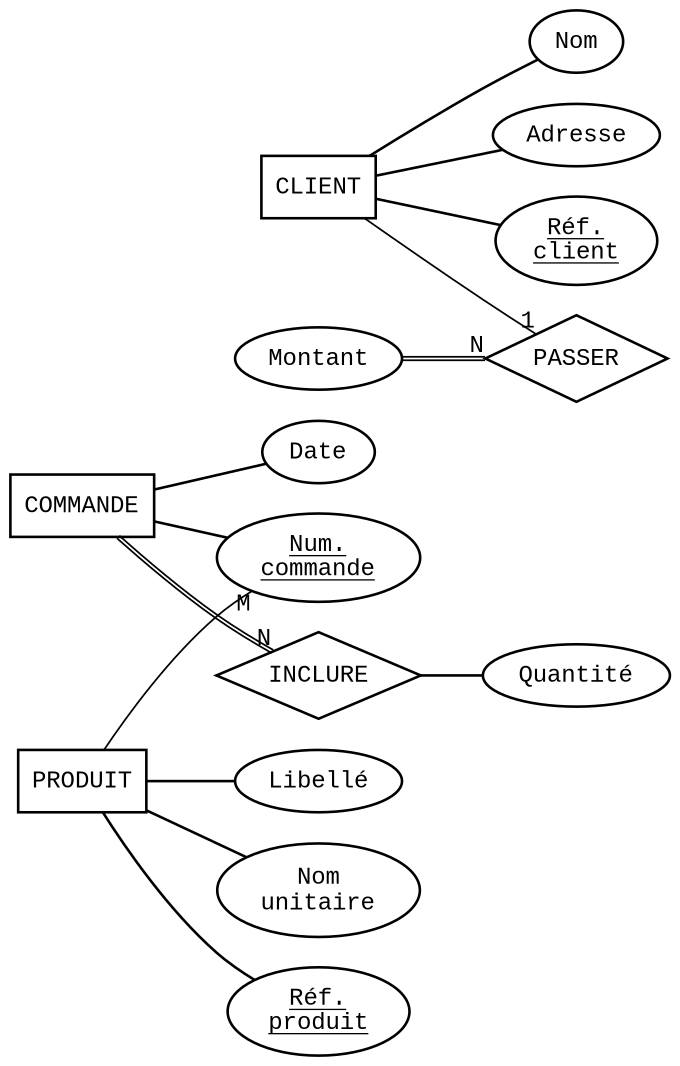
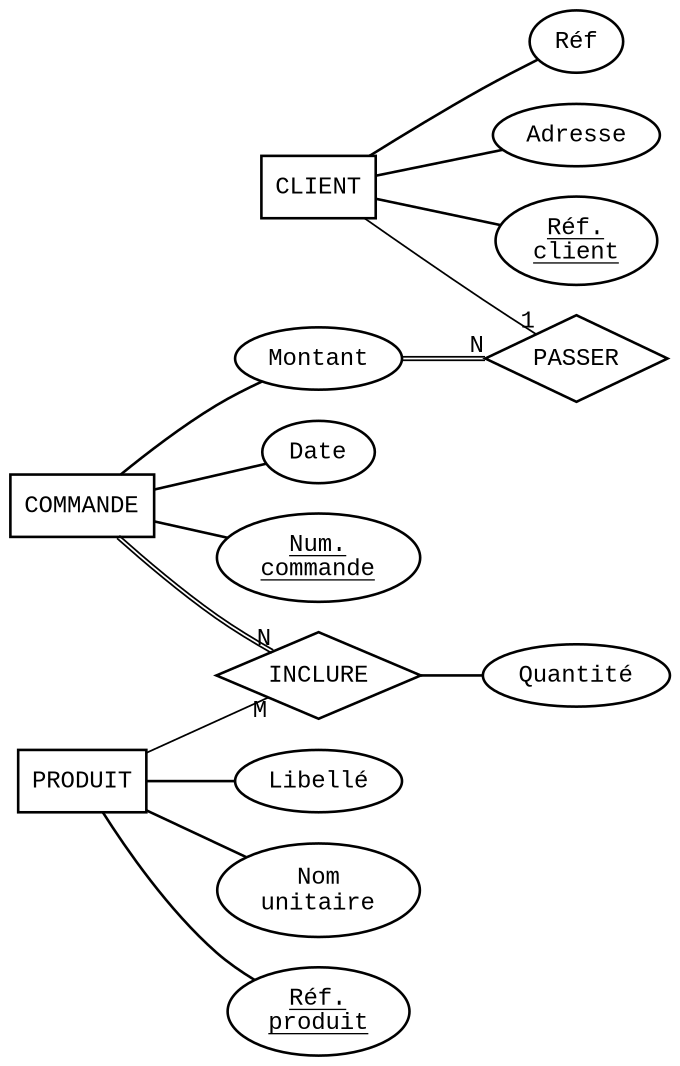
node "Nom": label "Nom" -> "Réf"
edge "Montant" -- "COMMANDE": added
edge "Num." -- "PRODUIT": now "INCLURE" -- "PRODUIT"
